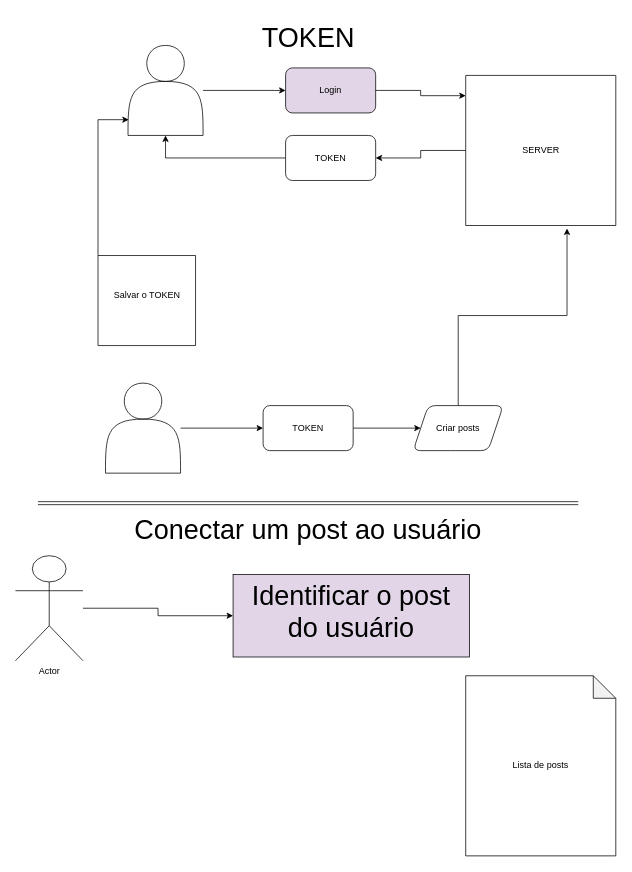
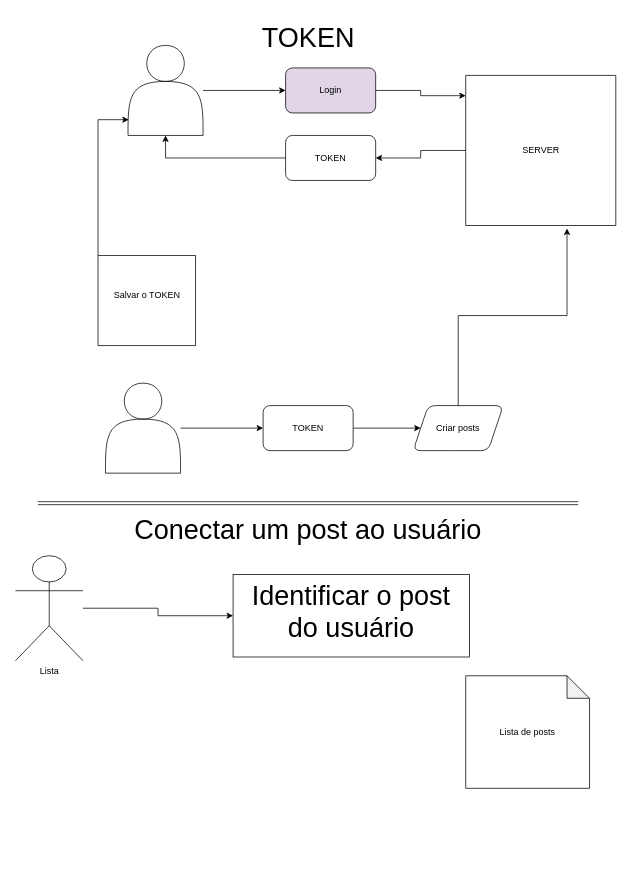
node "Identificar o post do usuário": fillcolor #e1d5e7 -> #ffffff
node "Actor": label "Actor" -> "Lista"
node "Lista de posts": size 150x180 -> 124x113
